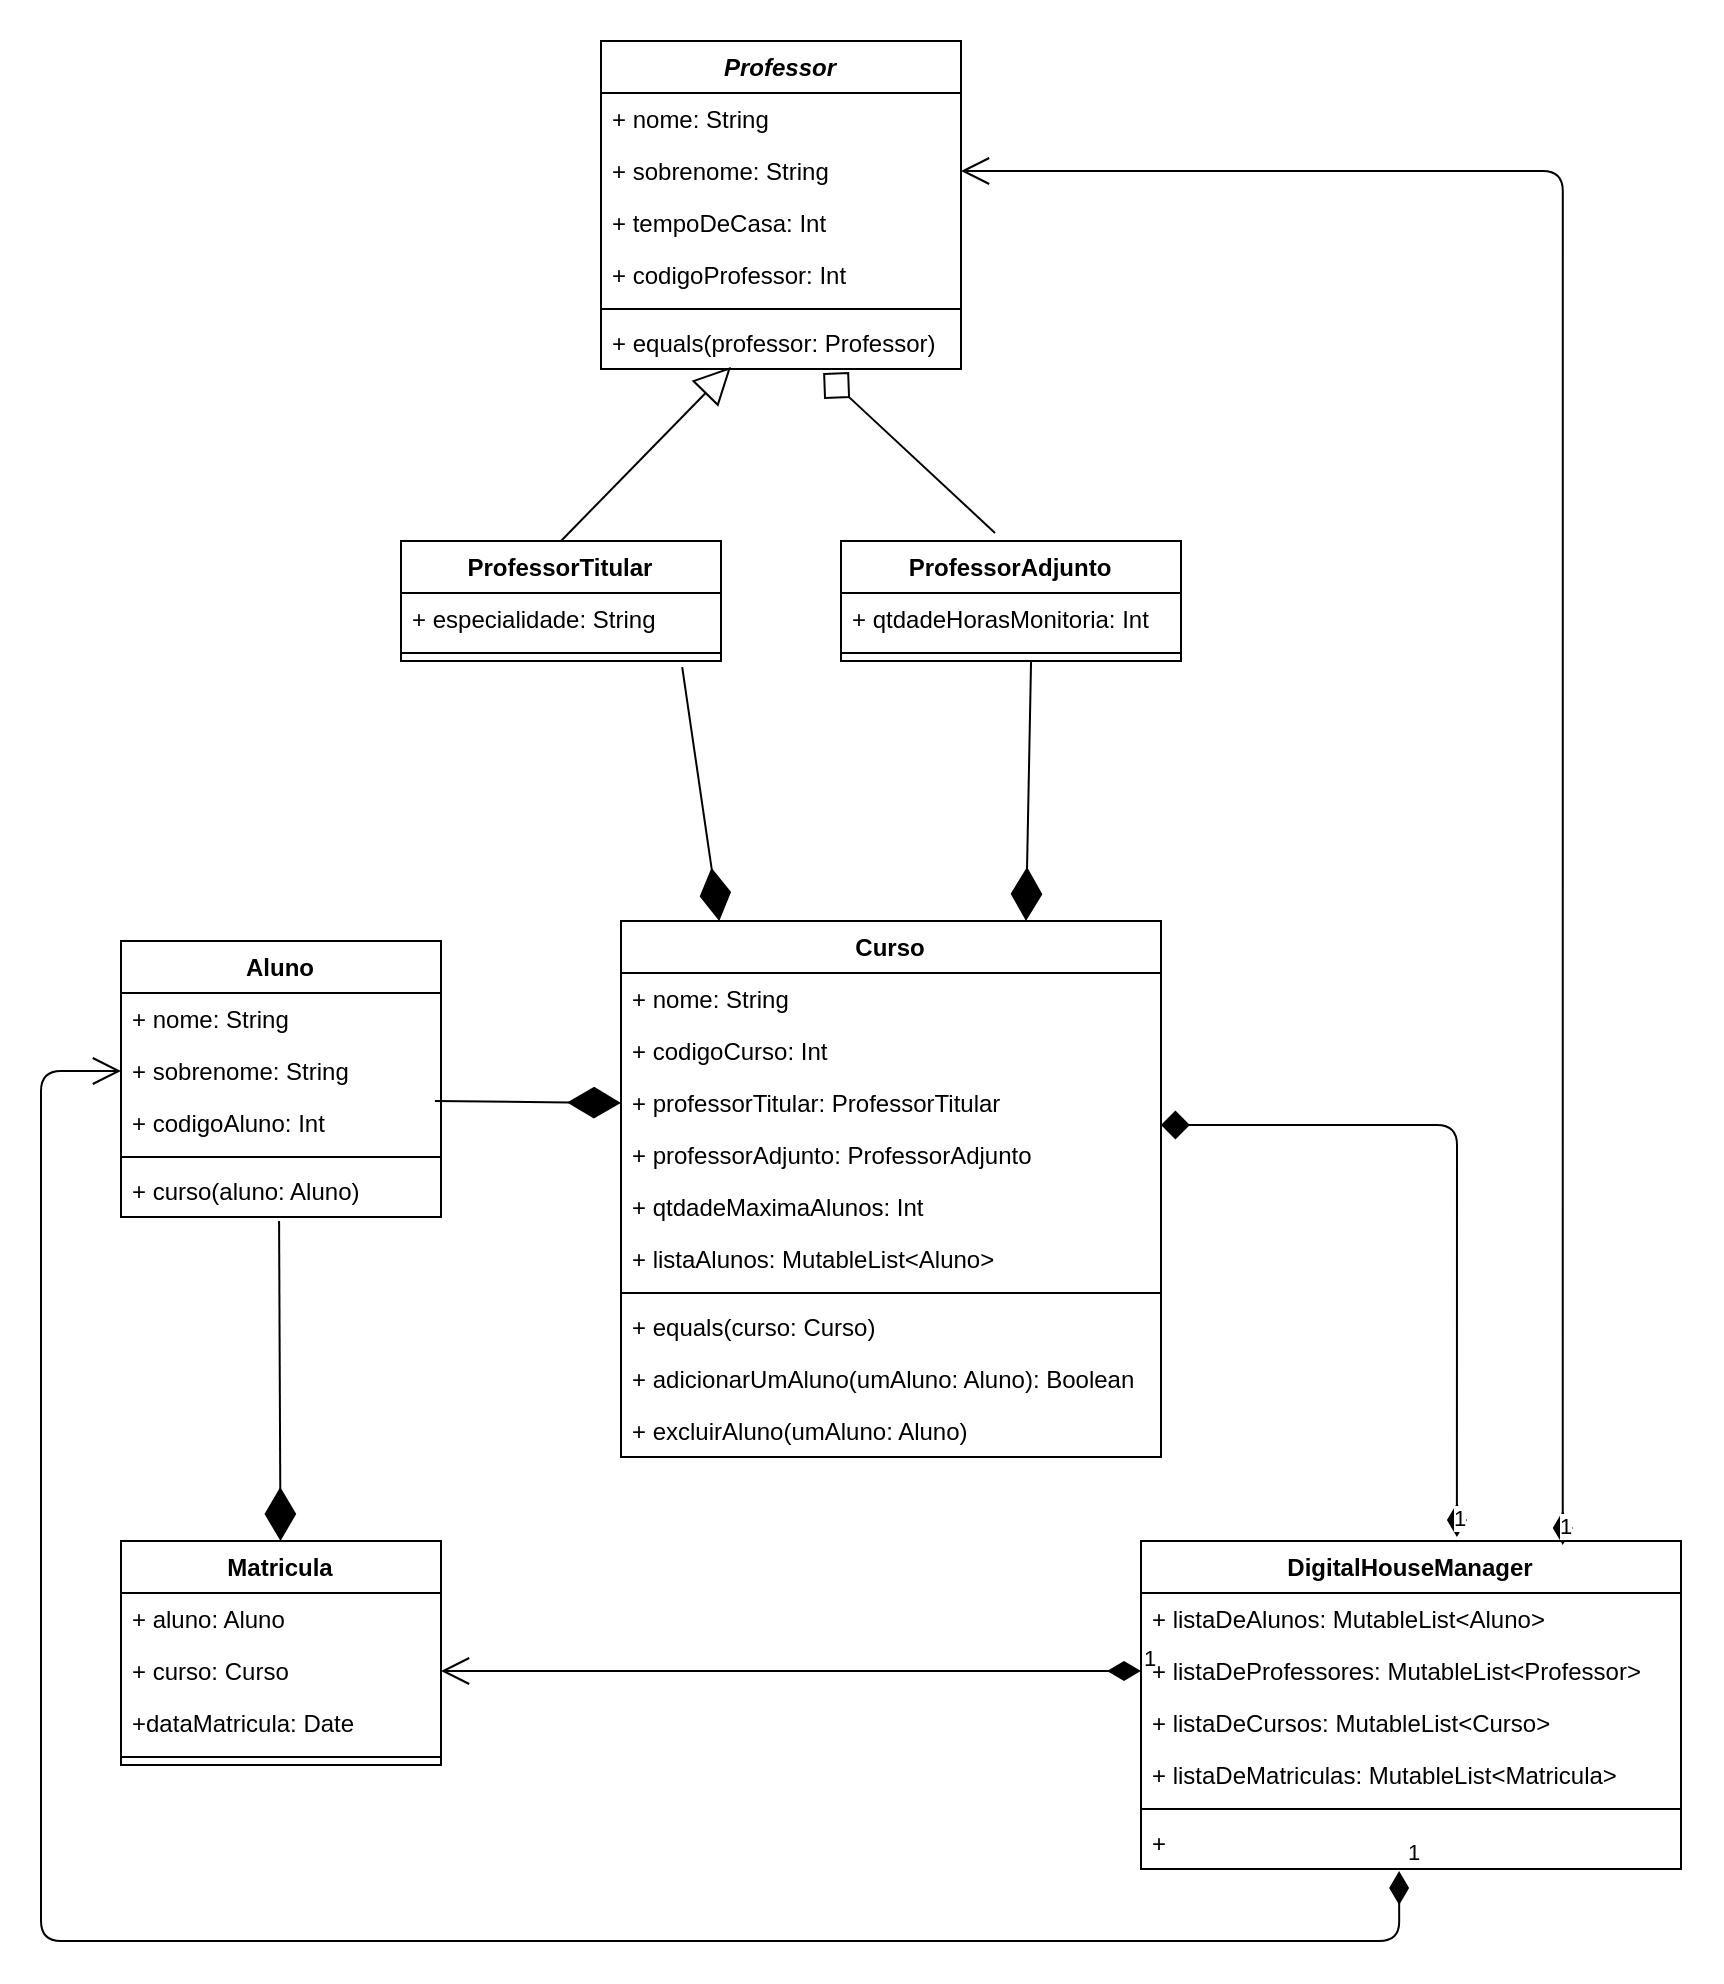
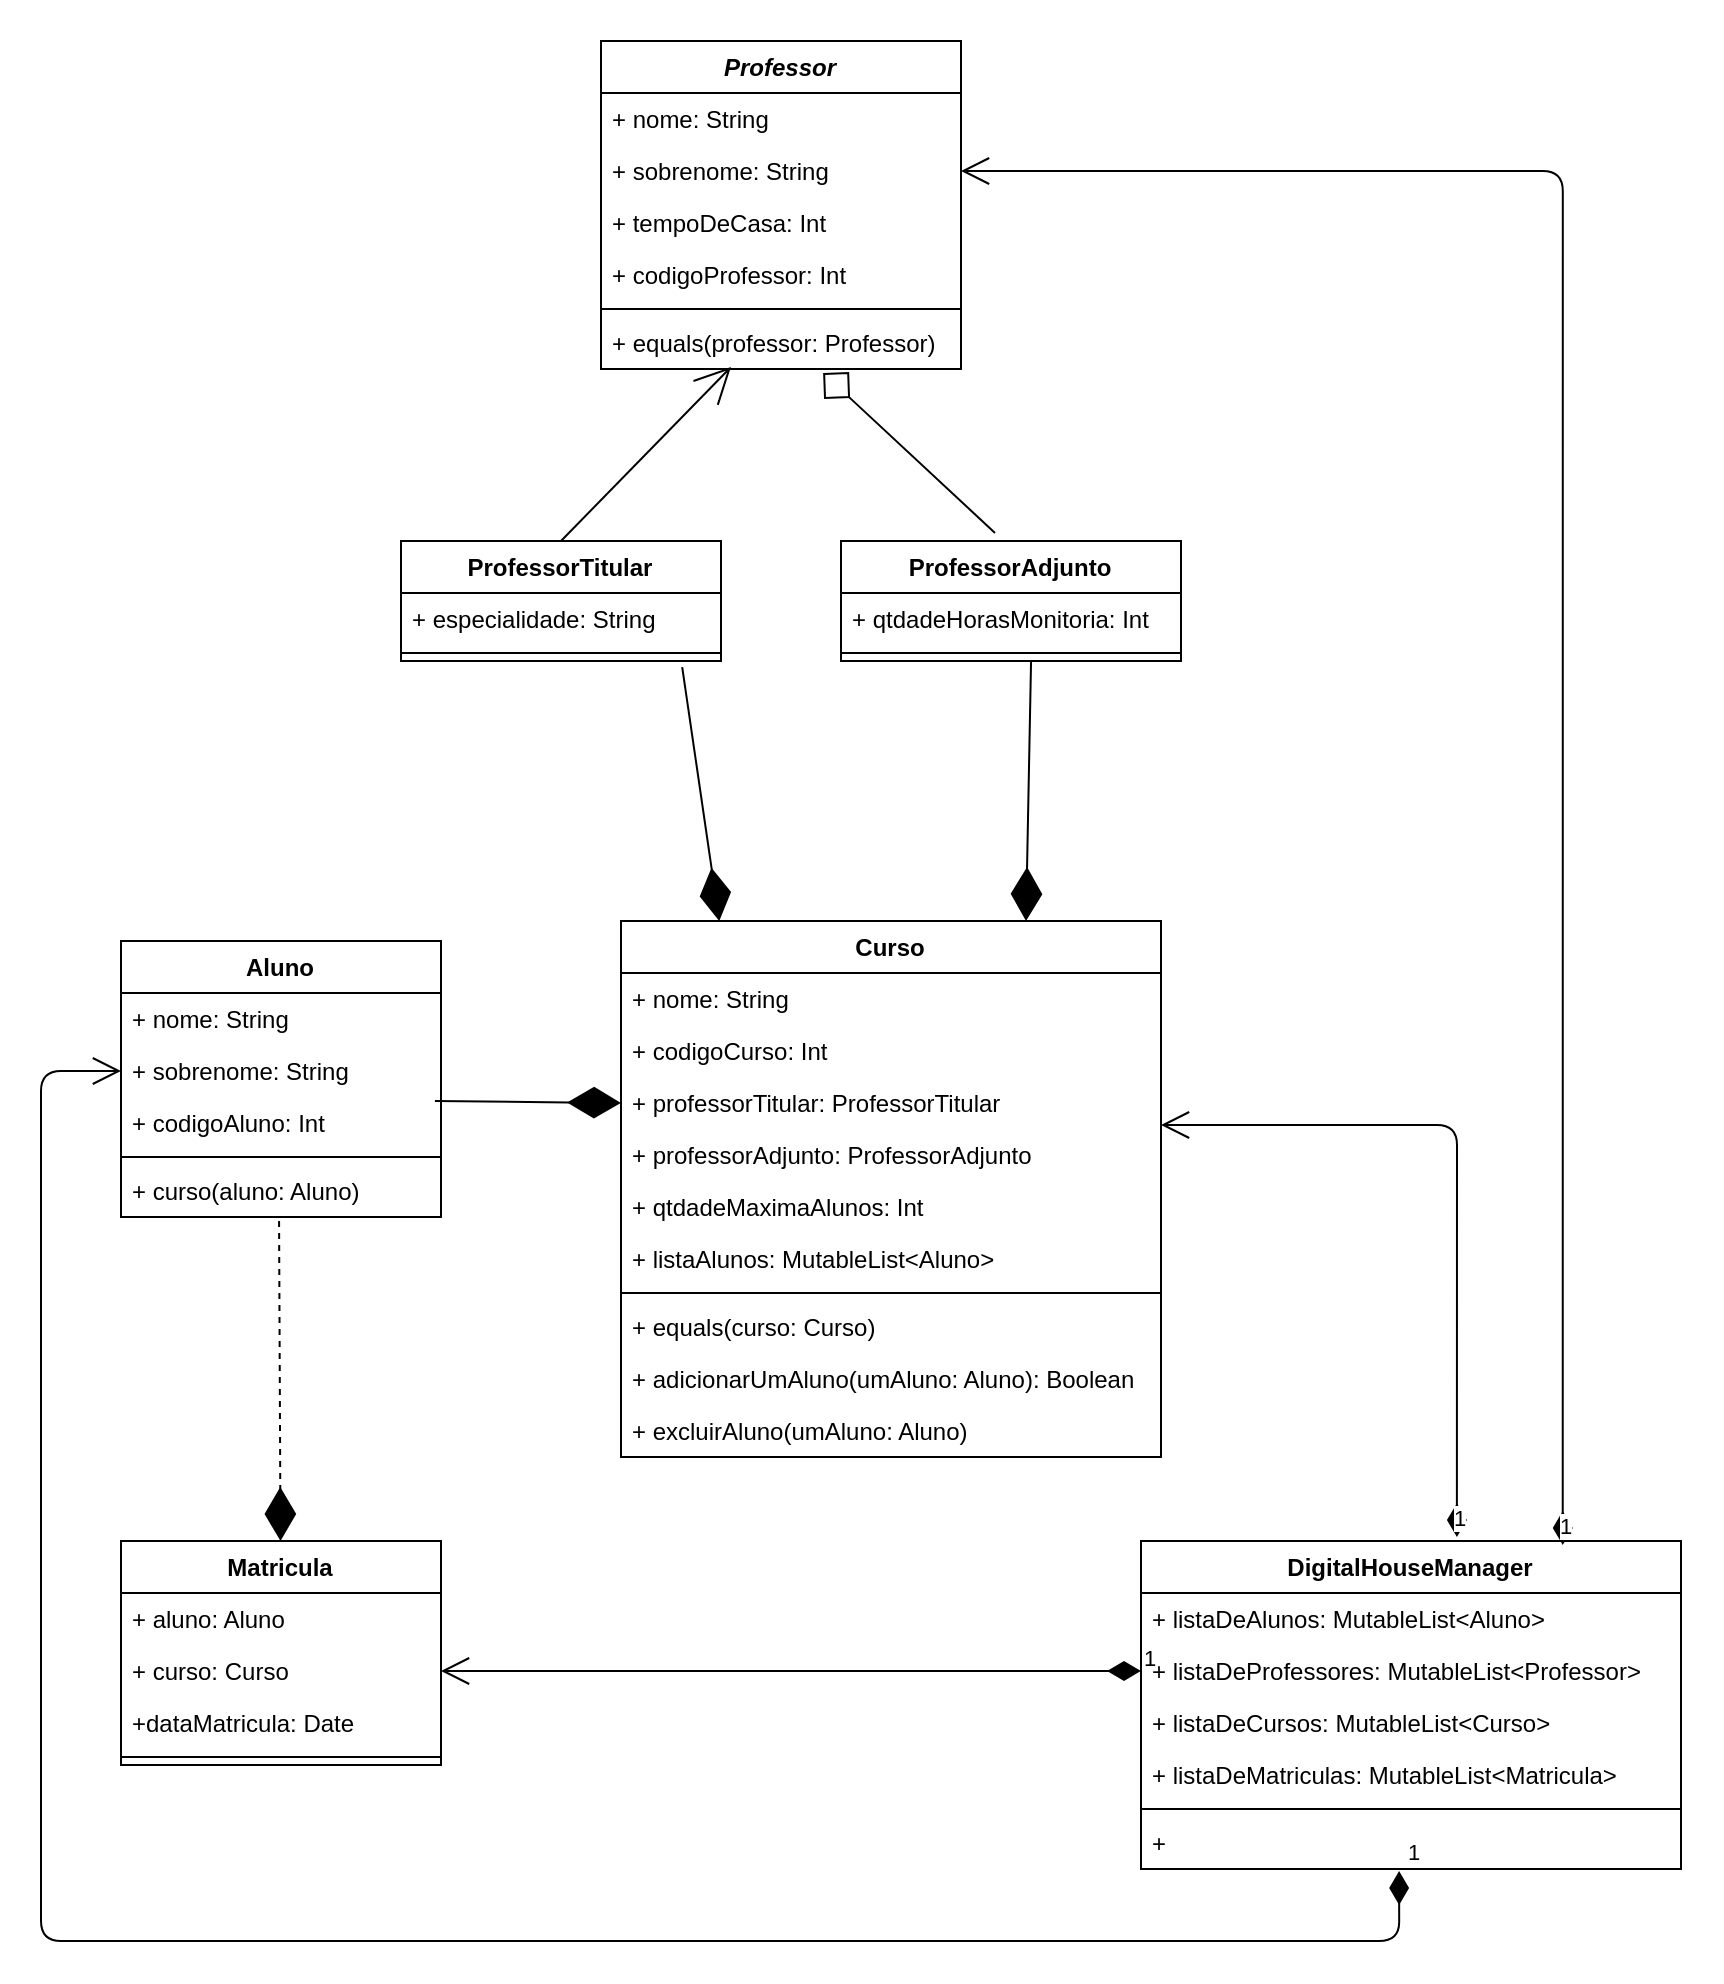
edge "ProfessorTitular" -> "+ equals(professor: Professor)": arrowhead block -> open
edge "+ professorAdjunto: ProfessorAdjunto" -- "DigitalHouseManager": arrowhead diamond -> open
edge "+ curso(aluno: Aluno)" -> "Matricula": style solid -> dashed
